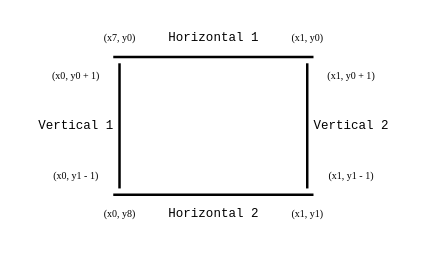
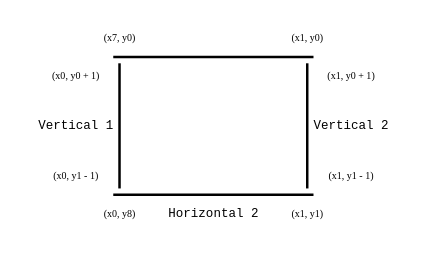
node "Horizontal 1": removed
